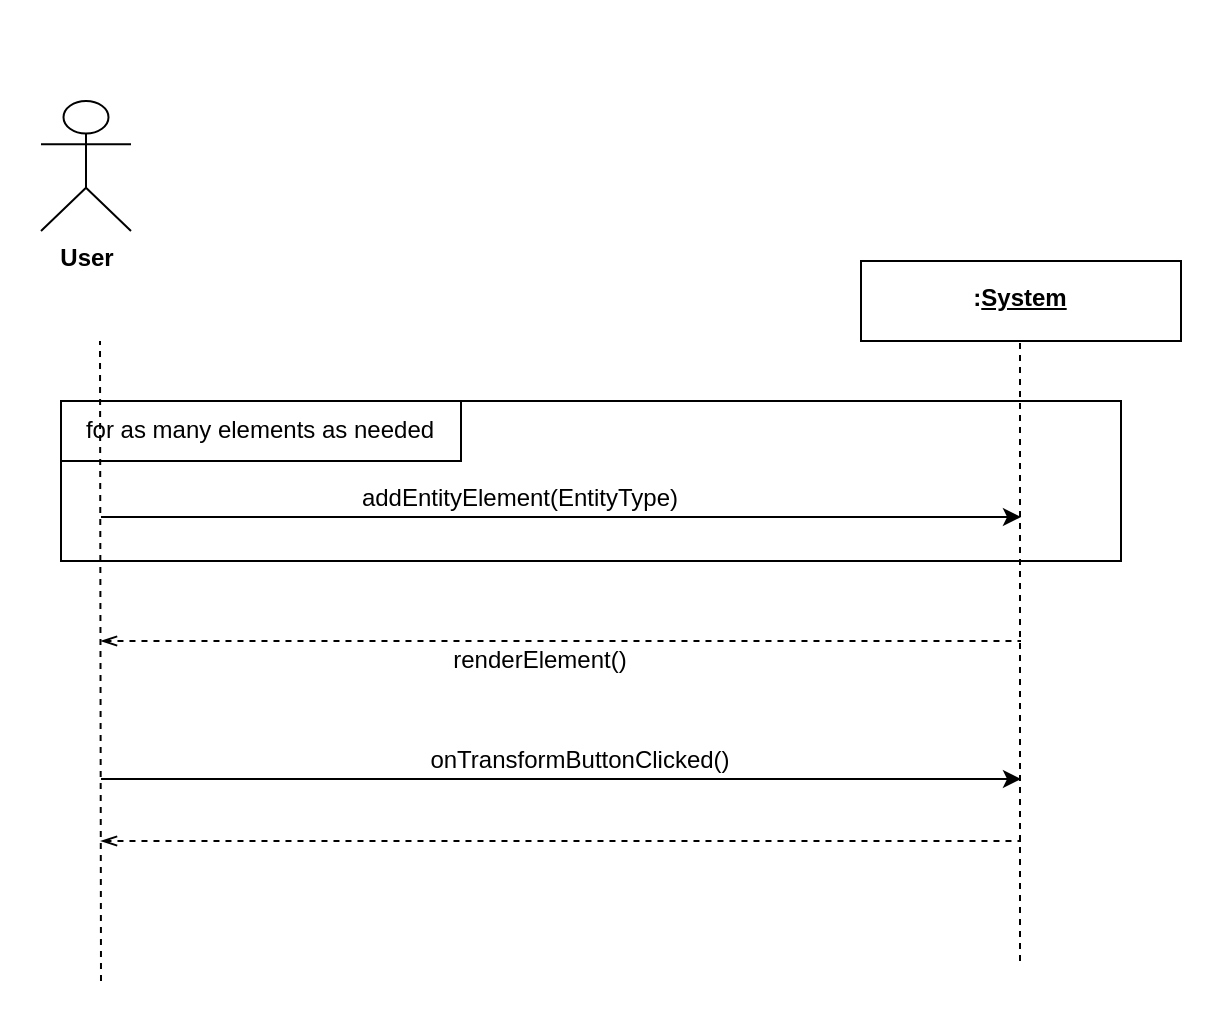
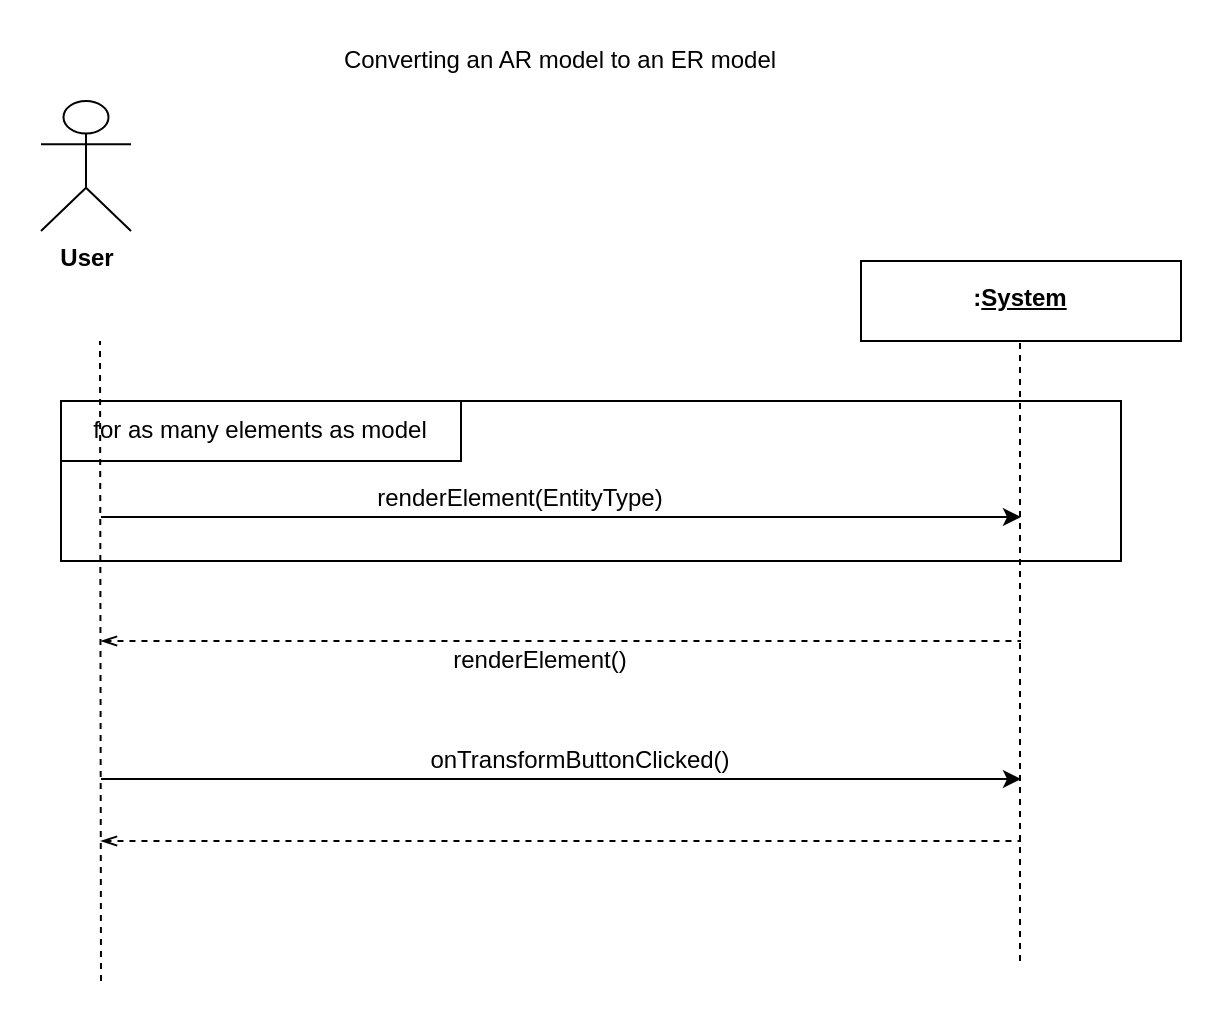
node "Converting an AR model to an ER model": added
node "for as many elements as needed": label "for as many elements as needed" -> "for as many elements as model"
node "addEntityElement(EntityType)": label "addEntityElement(EntityType)" -> "renderElement(EntityType)"
